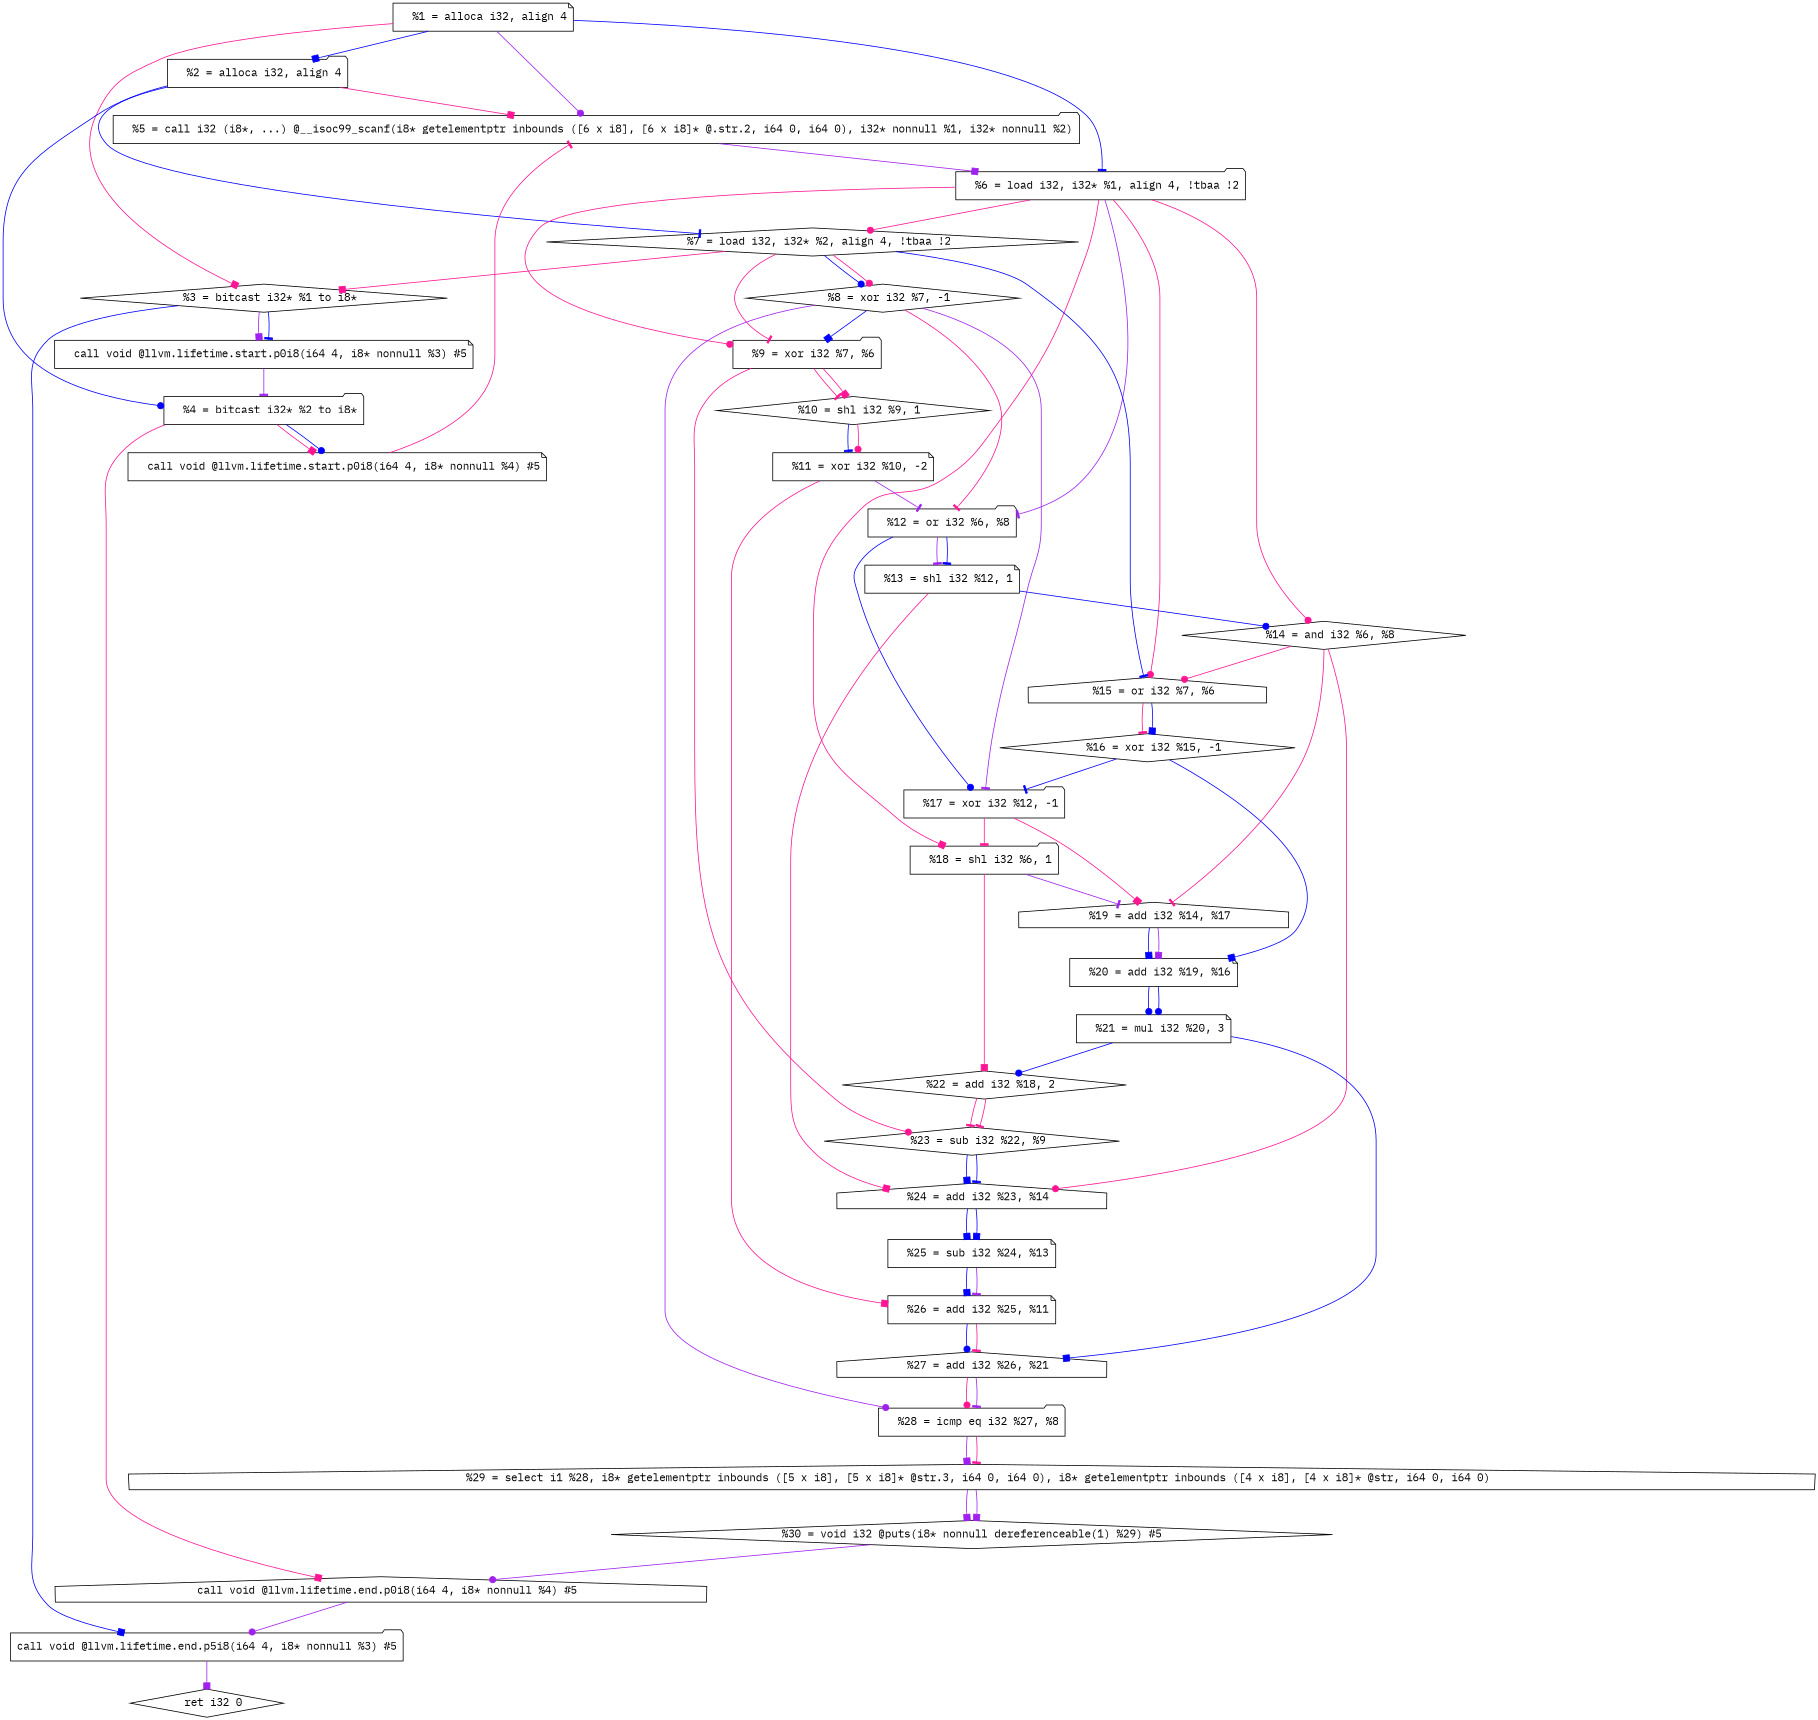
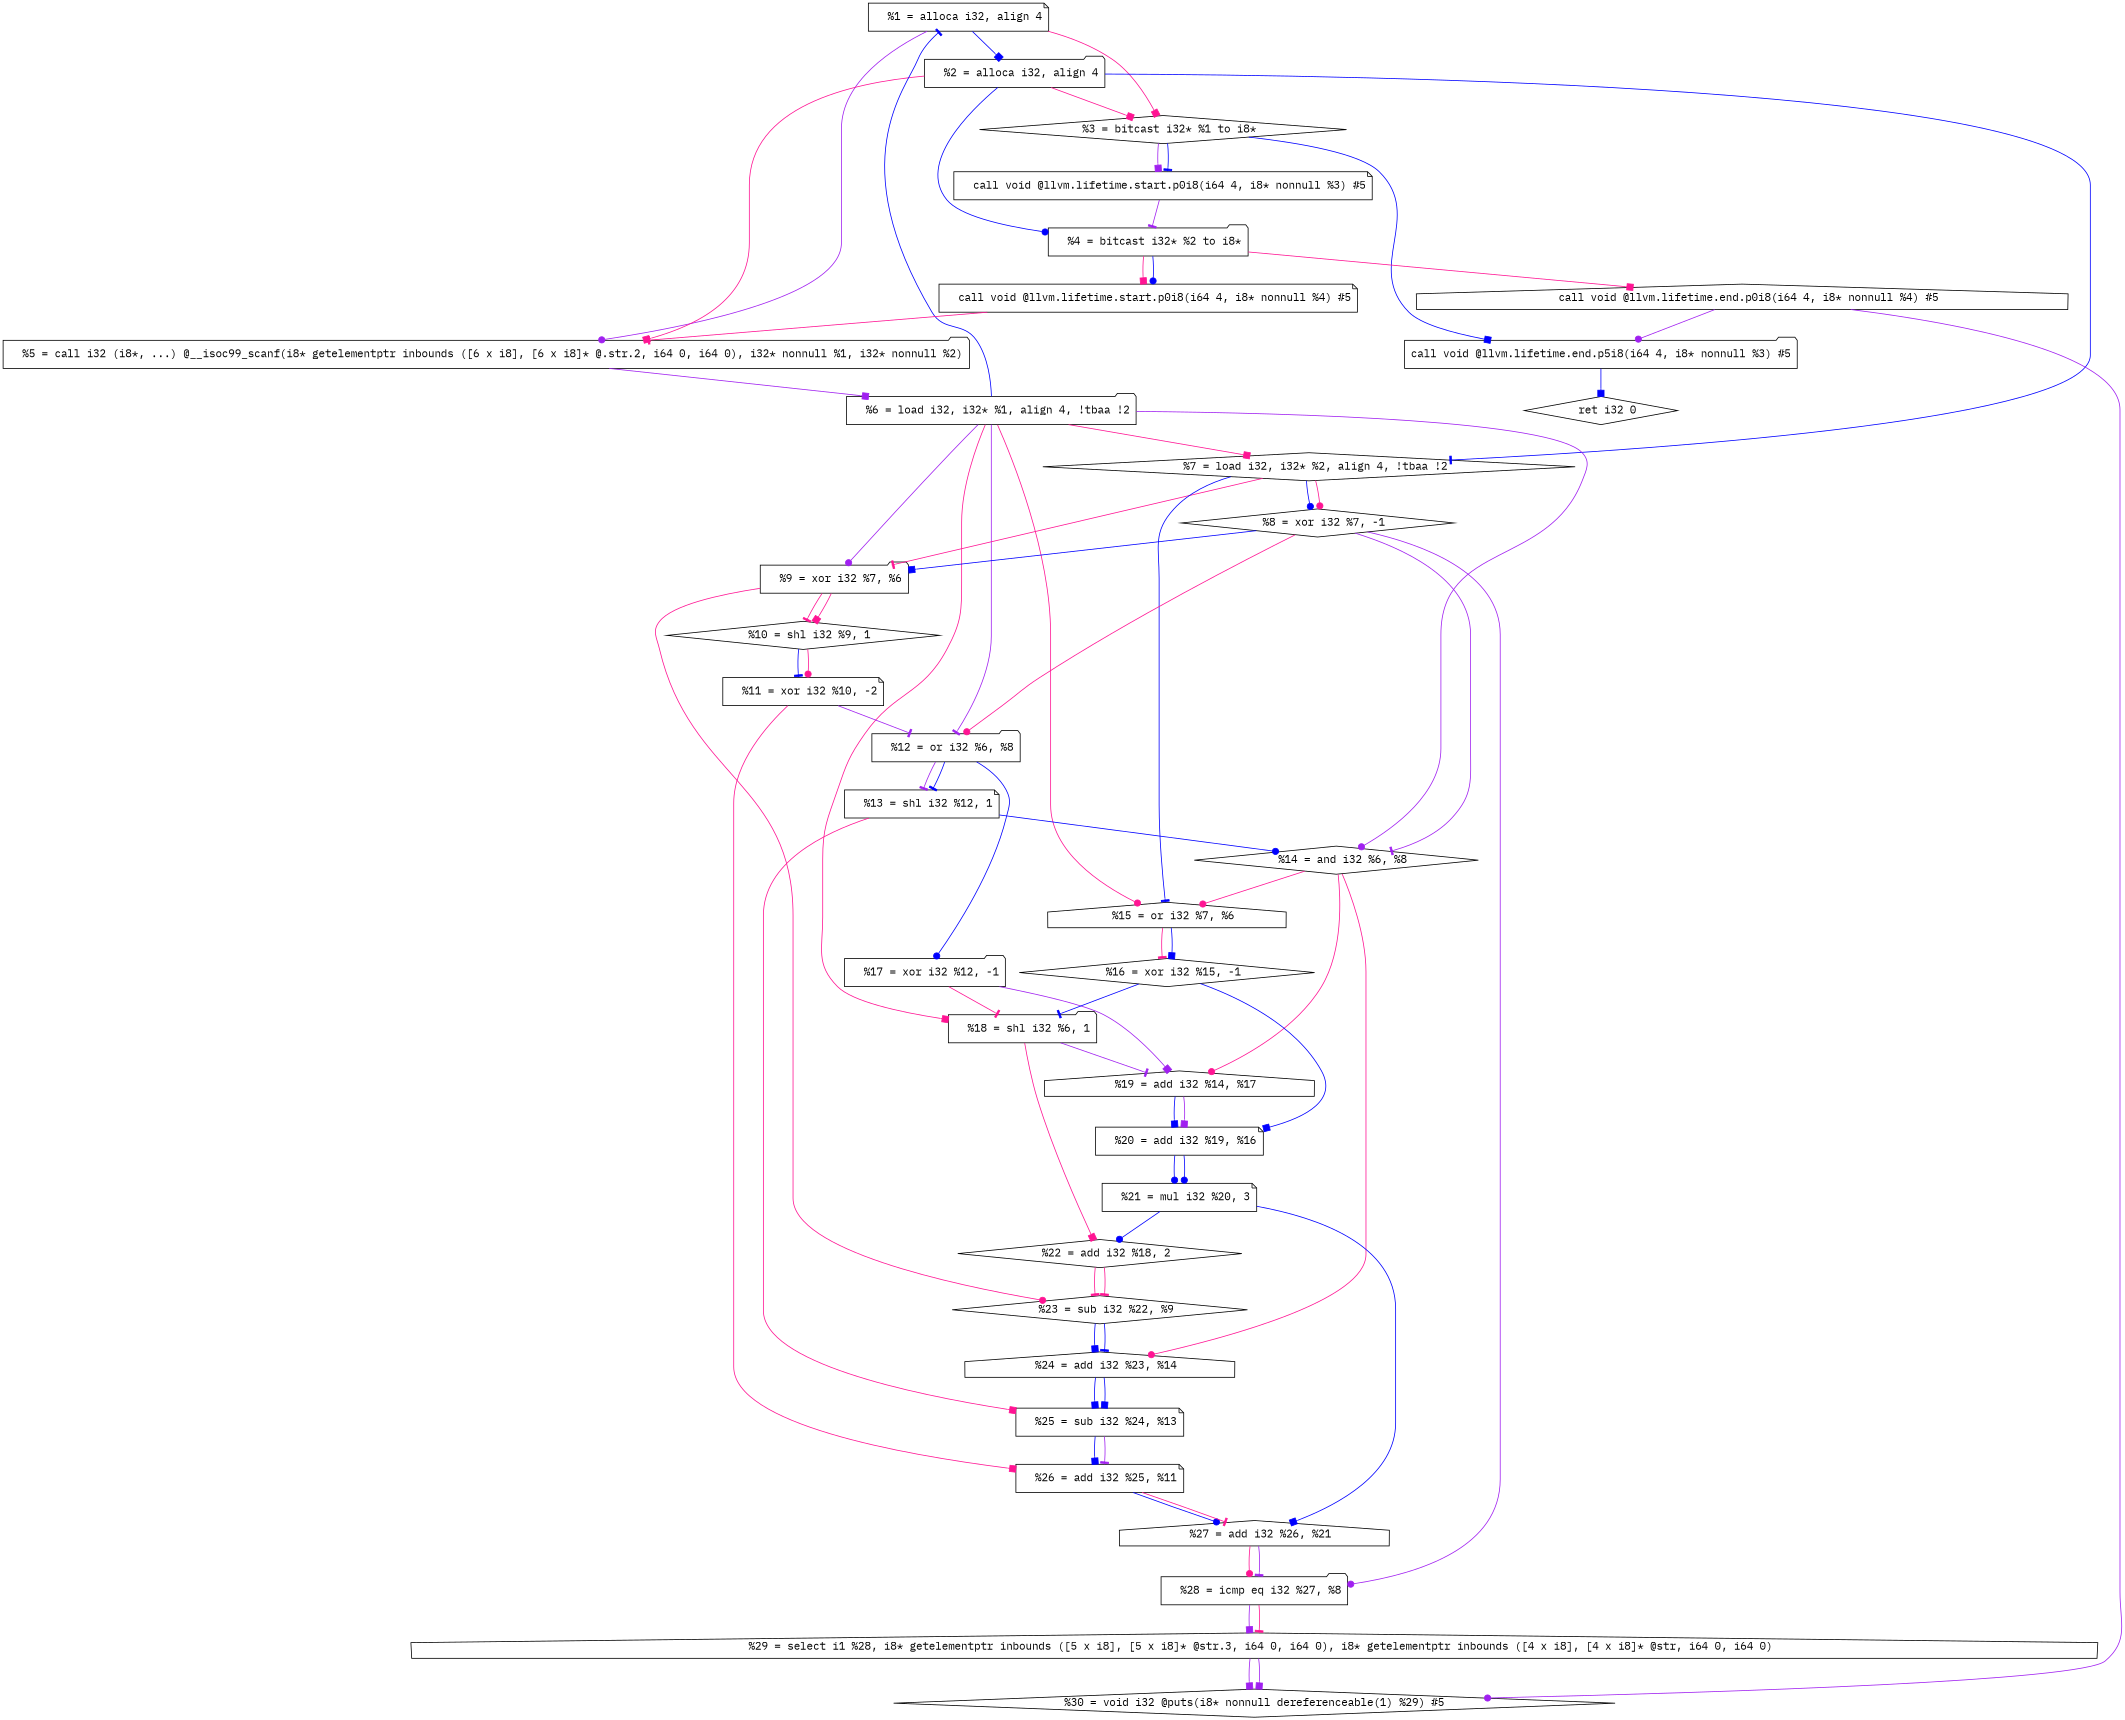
edge "%1 = alloca i32, align 4" -> "%6 = load i32, i32* %1, align 4, !tbaa !2": reversed
edge "%6 = load i32, i32* %1, align 4, !tbaa !2" -> "%9 = xor i32 %7, %6": color deeppink -> purple
edge "%6 = load i32, i32* %1, align 4, !tbaa !2" -> "%7 = load i32, i32* %2, align 4, !tbaa !2": arrowhead dot -> box
edge "%7 = load i32, i32* %2, align 4, !tbaa !2" -> "%3 = bitcast i32* %1 to i8*": now "%2 = alloca i32, align 4" -> "%3 = bitcast i32* %1 to i8*"
edge "%6 = load i32, i32* %1, align 4, !tbaa !2" -> "%14 = and i32 %6, %8": color deeppink -> purple
edge "%8 = xor i32 %7, -1" -> "%12 = or i32 %6, %8": arrowhead tee -> dot
edge "%8 = xor i32 %7, -1" -> "%17 = xor i32 %12, -1": now "%8 = xor i32 %7, -1" -> "%14 = and i32 %6, %8"
edge "%16 = xor i32 %15, -1" -> "%17 = xor i32 %12, -1": now "%16 = xor i32 %15, -1" -> "%18 = shl i32 %6, 1"
edge "%14 = and i32 %6, %8" -> "%19 = add i32 %14, %17": arrowhead tee -> dot
edge "%17 = xor i32 %12, -1" -> "%19 = add i32 %14, %17": color deeppink -> purple
edge "%13 = shl i32 %12, 1" -> "%24 = add i32 %23, %14": now "%13 = shl i32 %12, 1" -> "%25 = sub i32 %24, %13"
edge "%30 = void i32 @puts(i8* nonnull dereferenceable(1) %29) #5" -> "call void @llvm.lifetime.end.p0i8(i64 4, i8* nonnull %4) #5": reversed
edge "call void @llvm.lifetime.end.p5i8(i64 4, i8* nonnull %3) #5" -> "ret i32 0": color purple -> blue
